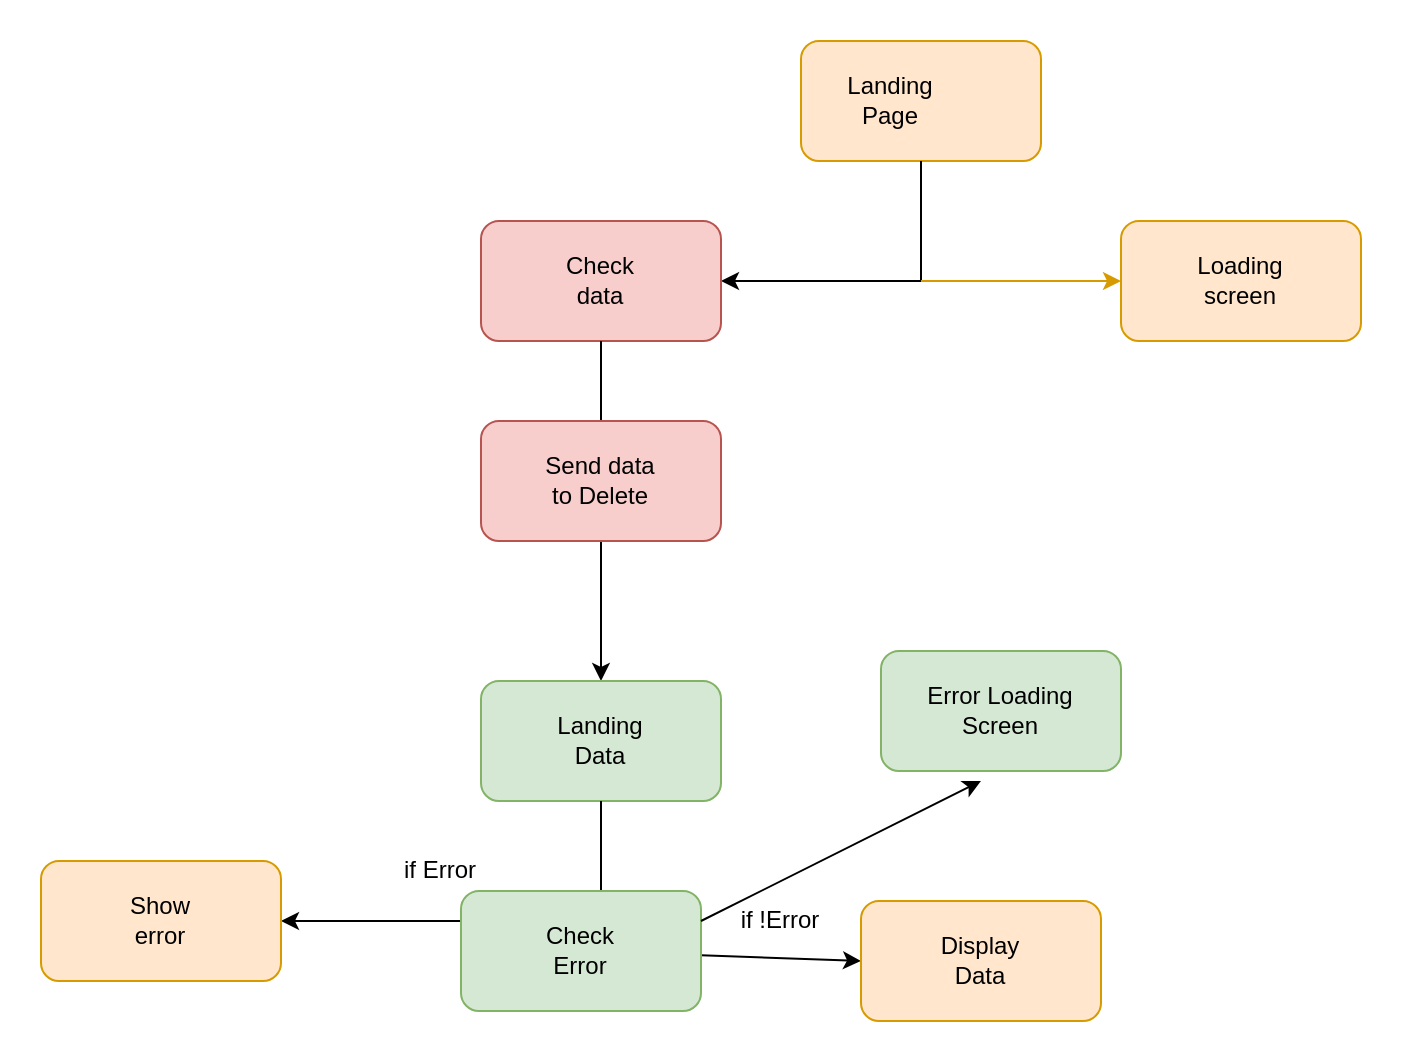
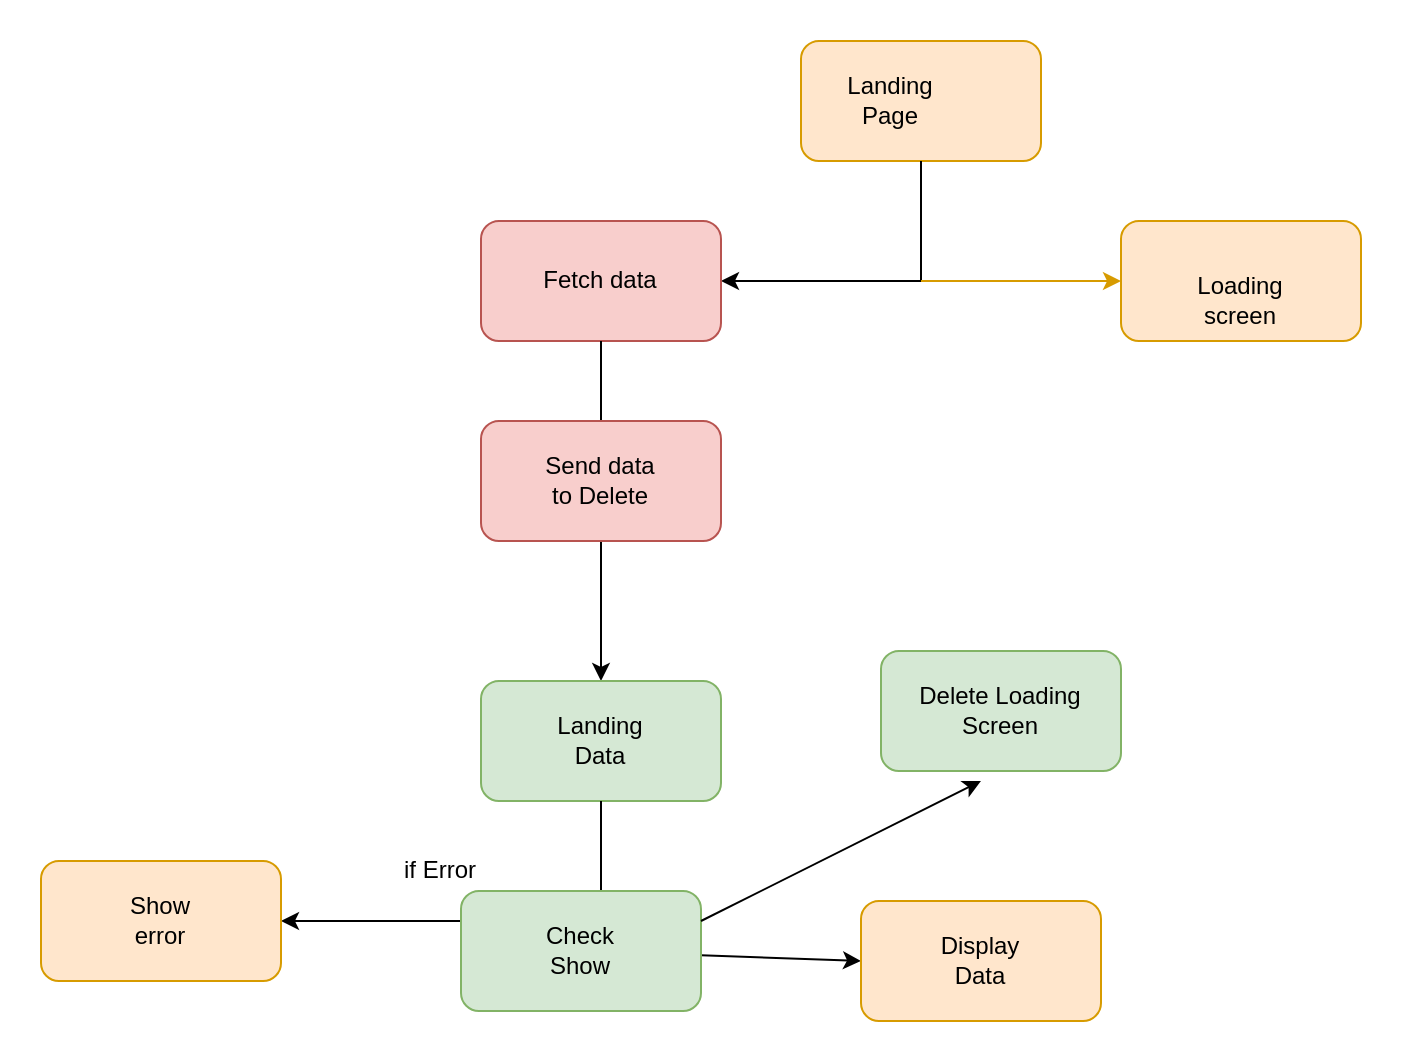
node "Check data": label "Check data" -> "Fetch data"
node "Loading screen": moved (1241, 281) -> (1241, 301)
node "Error Loading Screen": label "Error Loading Screen" -> "Delete Loading Screen"
node "if !Error": removed
node "Check Error": label "Check Error" -> "Check Show"
